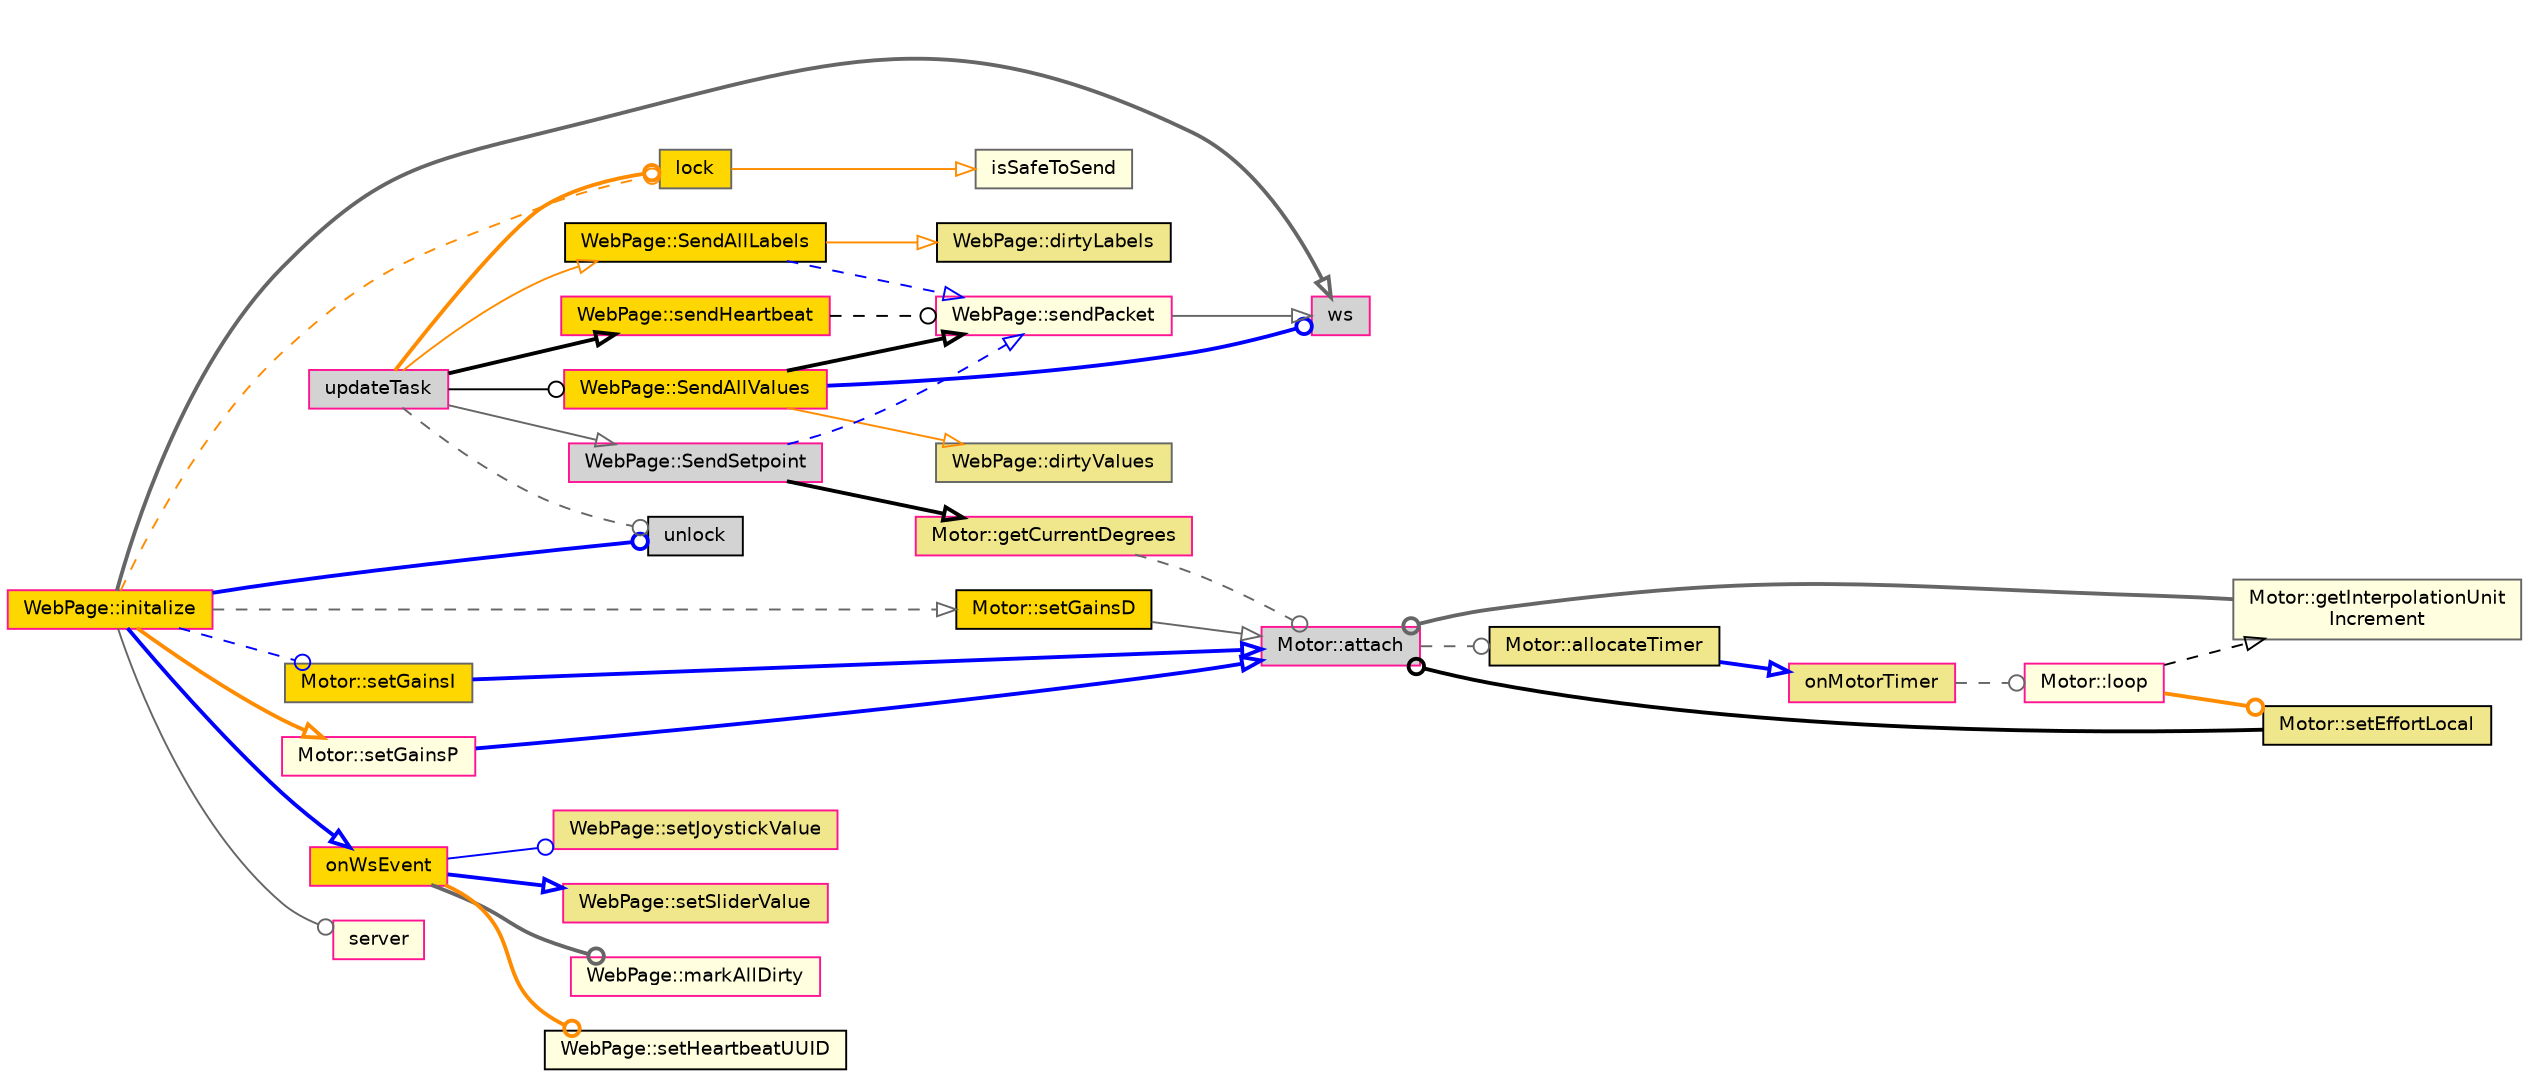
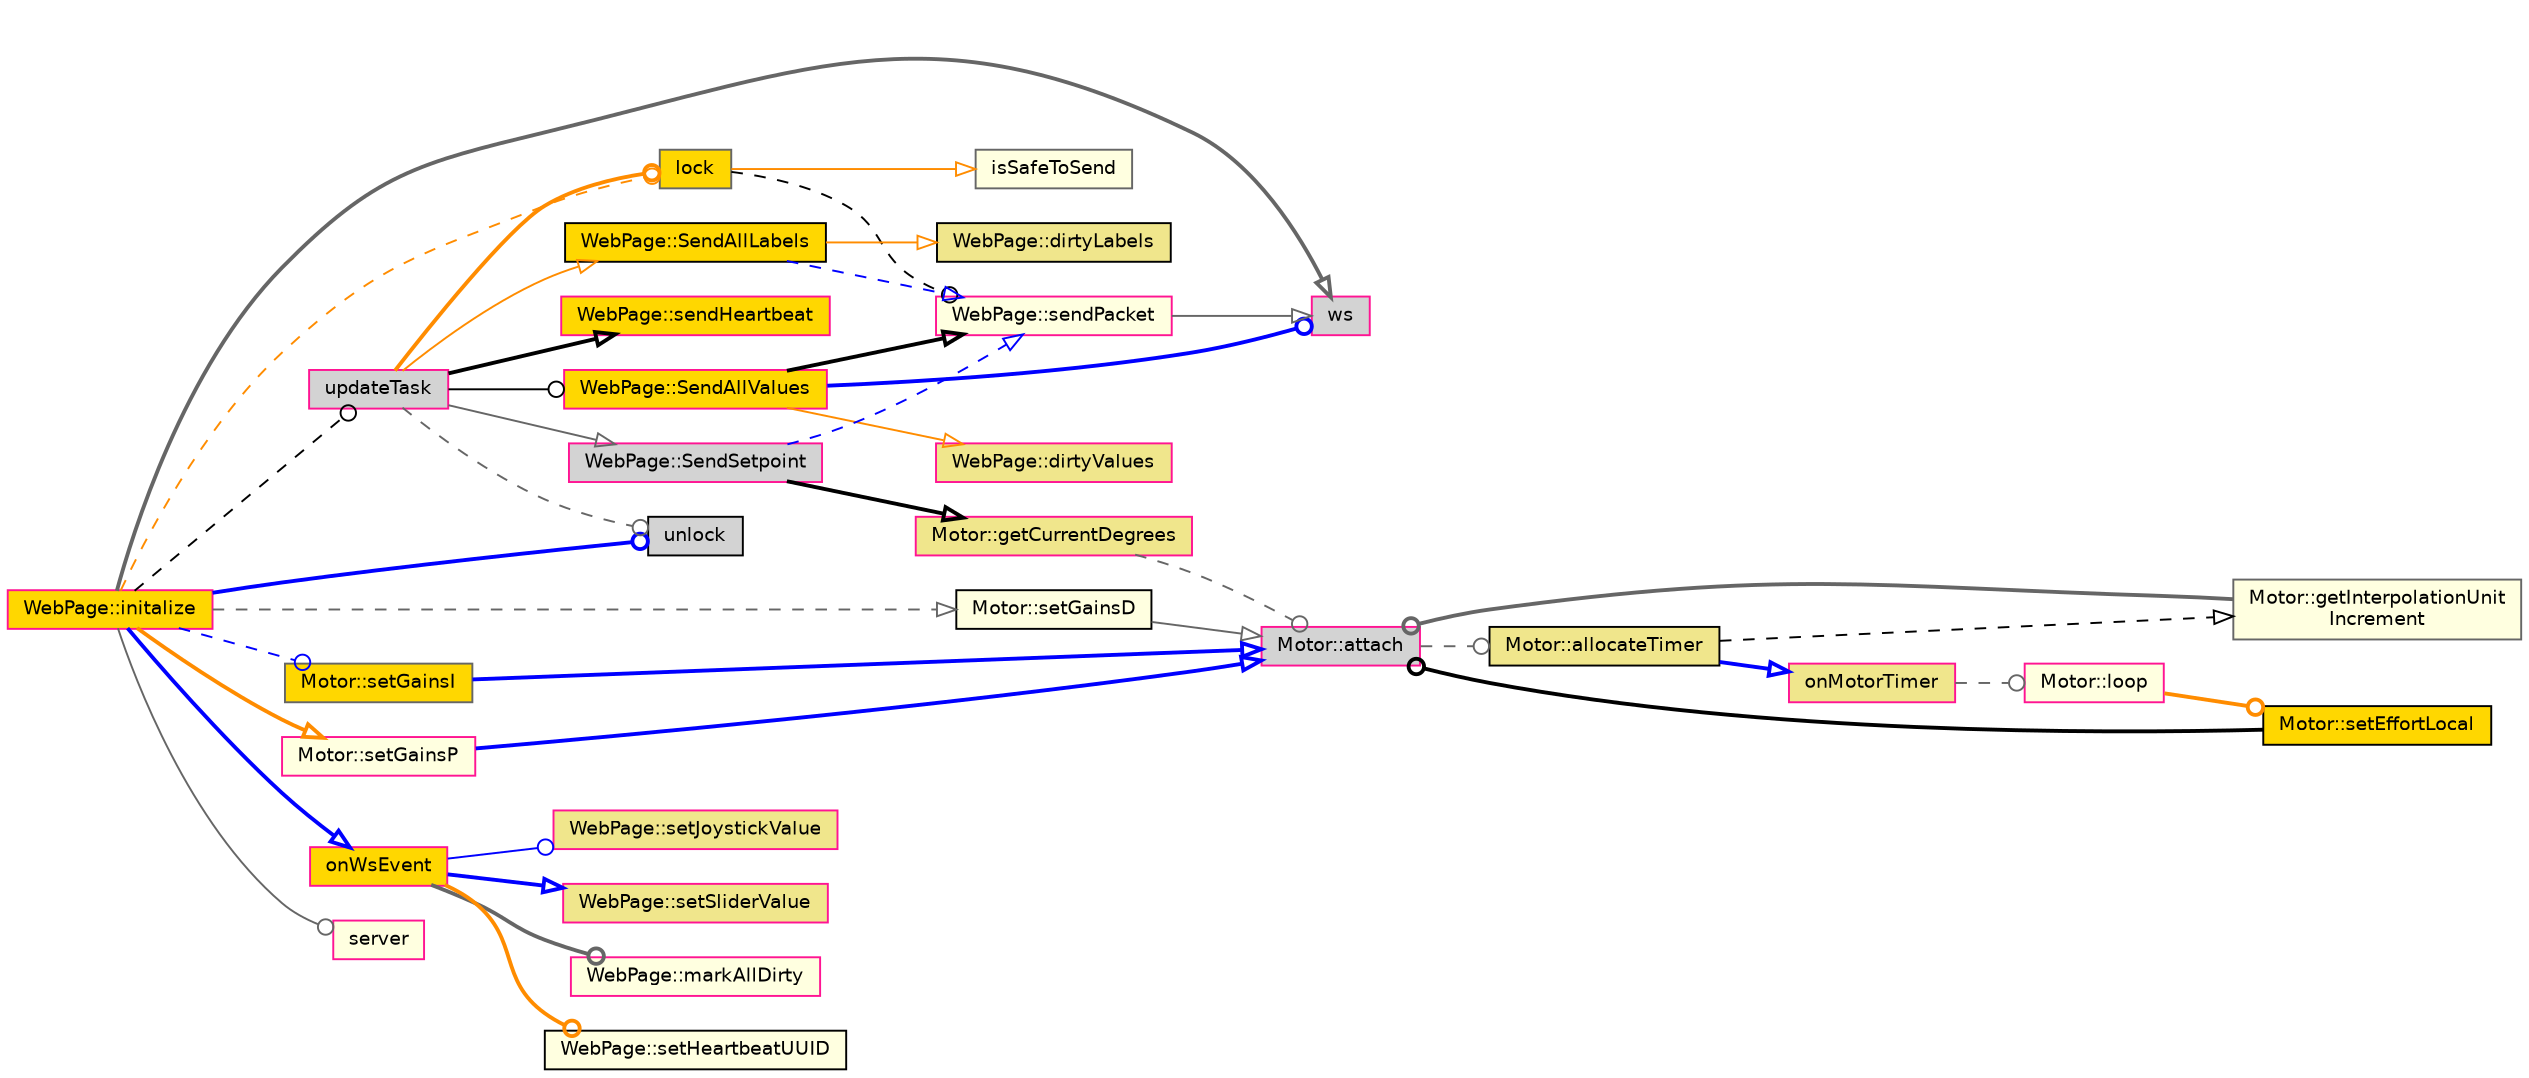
edge "WebPage::sendHeartbeat" -> "WebPage::sendPacket": now "lock" -> "WebPage::sendPacket"
node "WebPage::dirtyValues": color gray40 -> deeppink
edge "WebPage::initalize" -> "updateTask": added
node "Motor::setGainsD": fillcolor gold -> lightyellow
edge "Motor::loop" -> "Motor::getInterpolationUnit Increment": now "Motor::allocateTimer" -> "Motor::getInterpolationUnit Increment"
node "Motor::setEffortLocal": fillcolor khaki -> gold
